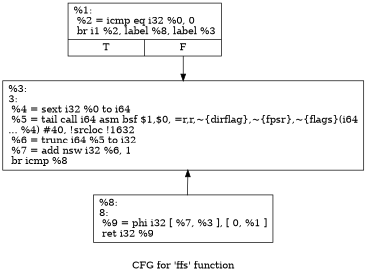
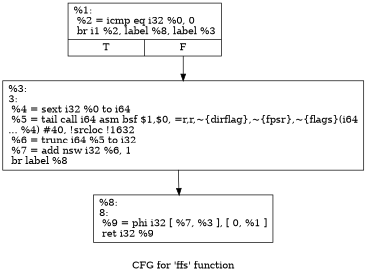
node "%3:": text "br icmp %8" -> "br label %8"
edge "%8:" -> "%3:": reversed
